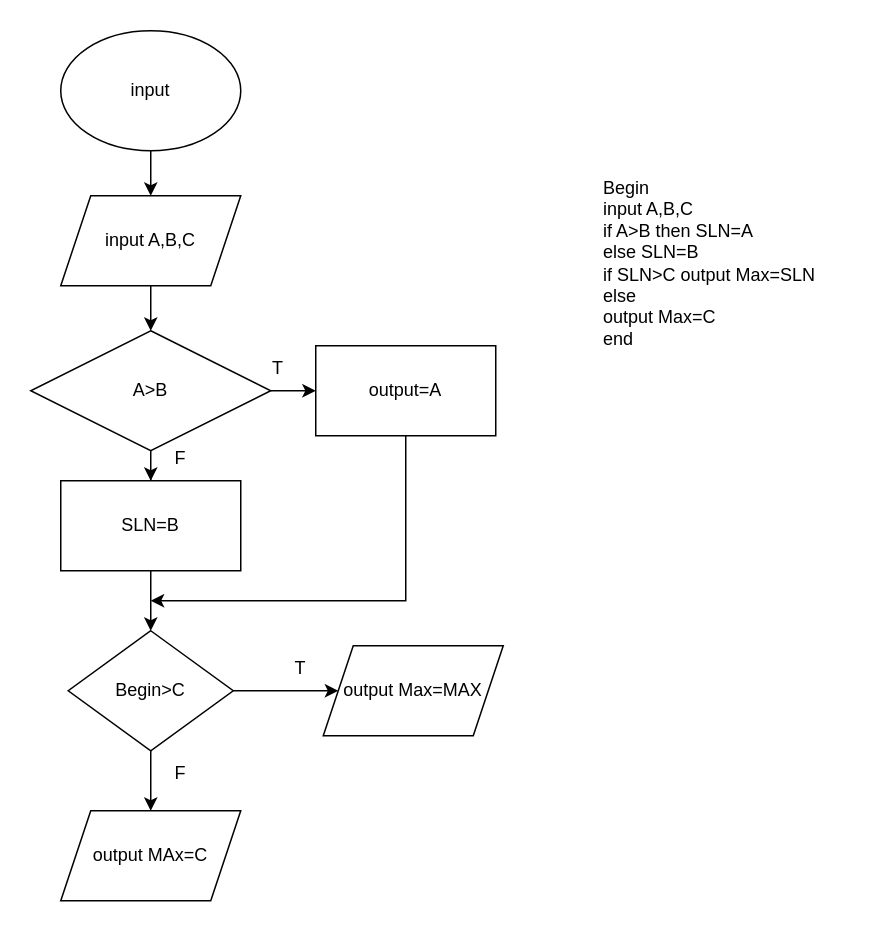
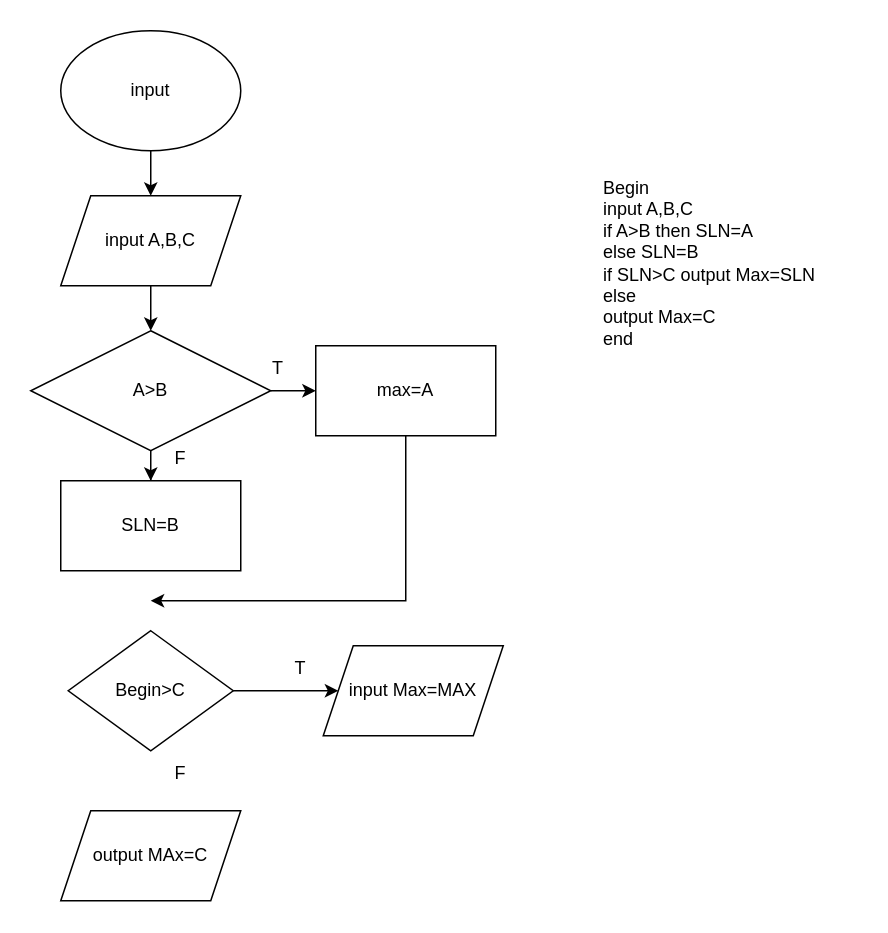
node "output=A": label "output=A" -> "max=A"
edge "SLN=B" -> "Begin>C": removed
node "output Max=MAX": label "output Max=MAX" -> "input Max=MAX"
edge "Begin>C" -> "output MAx=C": removed
